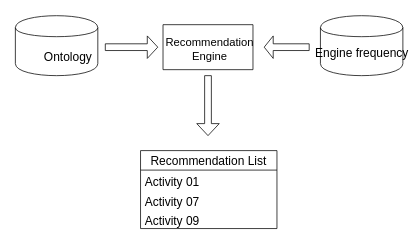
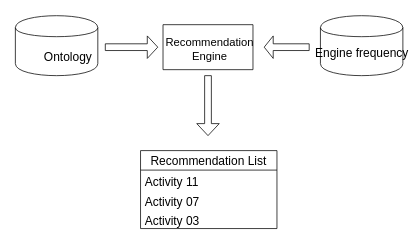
node "Activity 01": label "Activity 01" -> "Activity 11"
node "Activity 09": label "Activity 09" -> "Activity 03"
